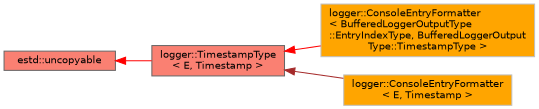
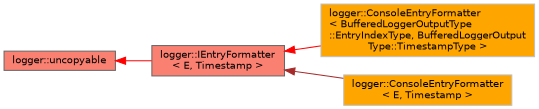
node "estd::uncopyable": label "estd::uncopyable" -> "logger::uncopyable"
node "logger::TimestampType < E, Timestamp >": label "logger::TimestampType < E, Timestamp >" -> "logger::IEntryFormatter < E, Timestamp >"
